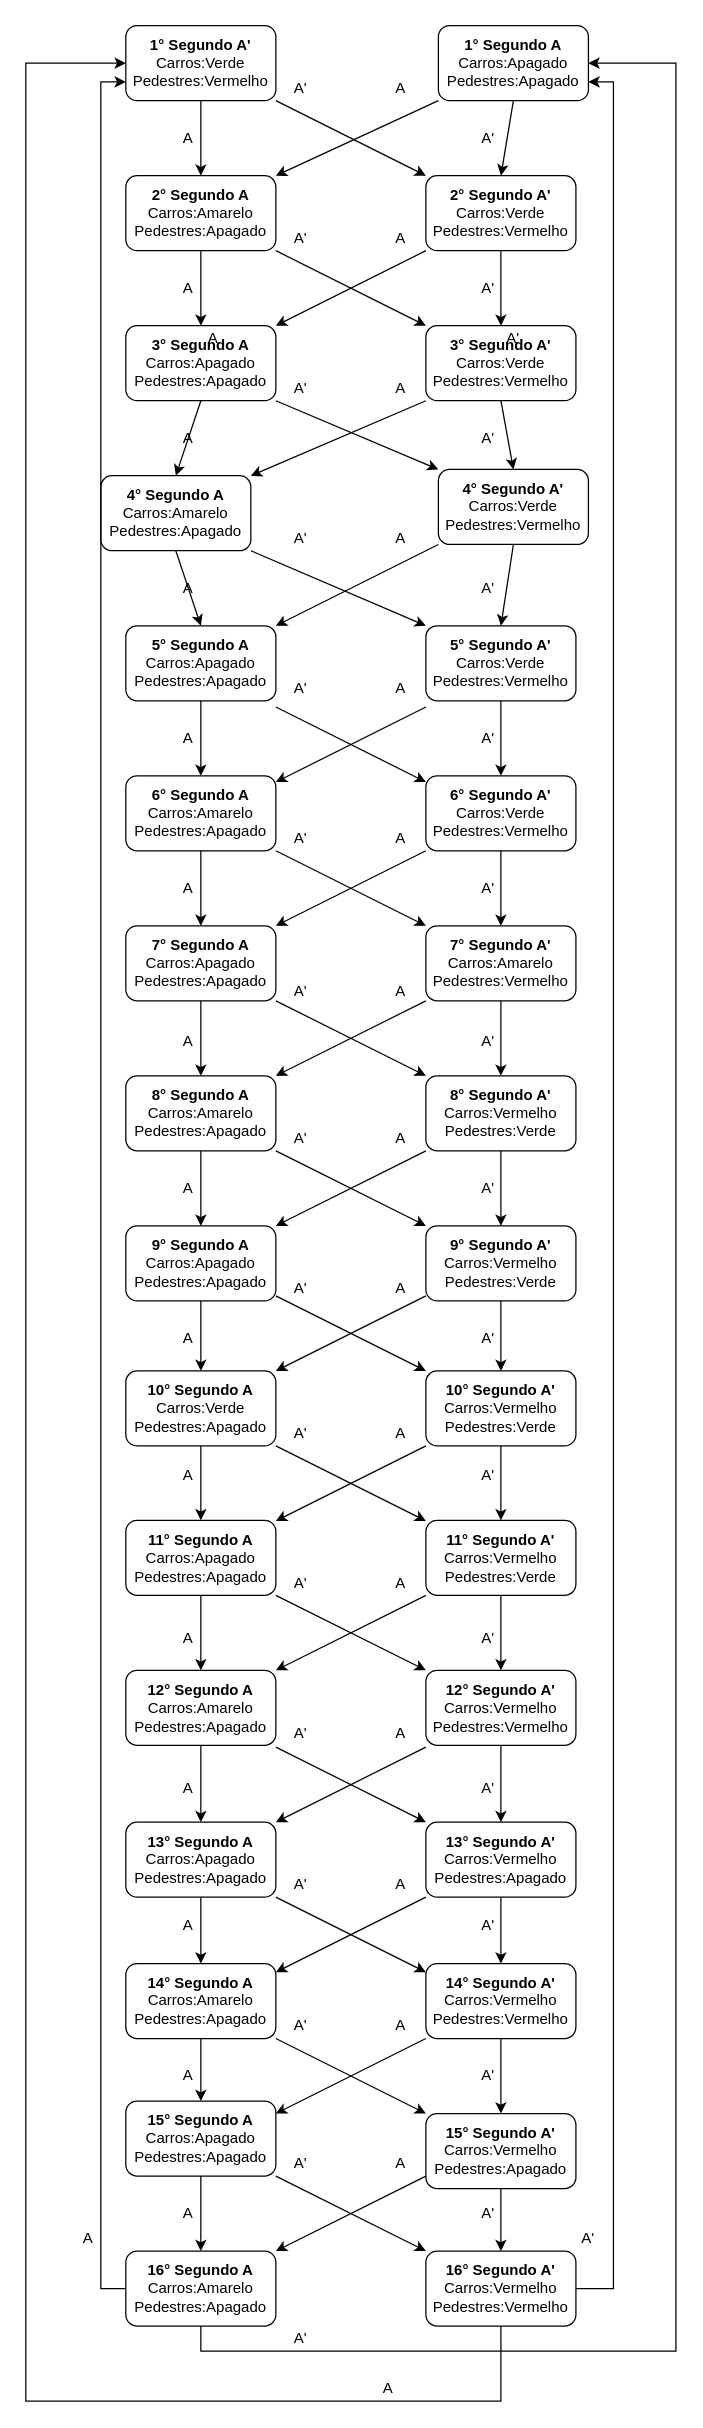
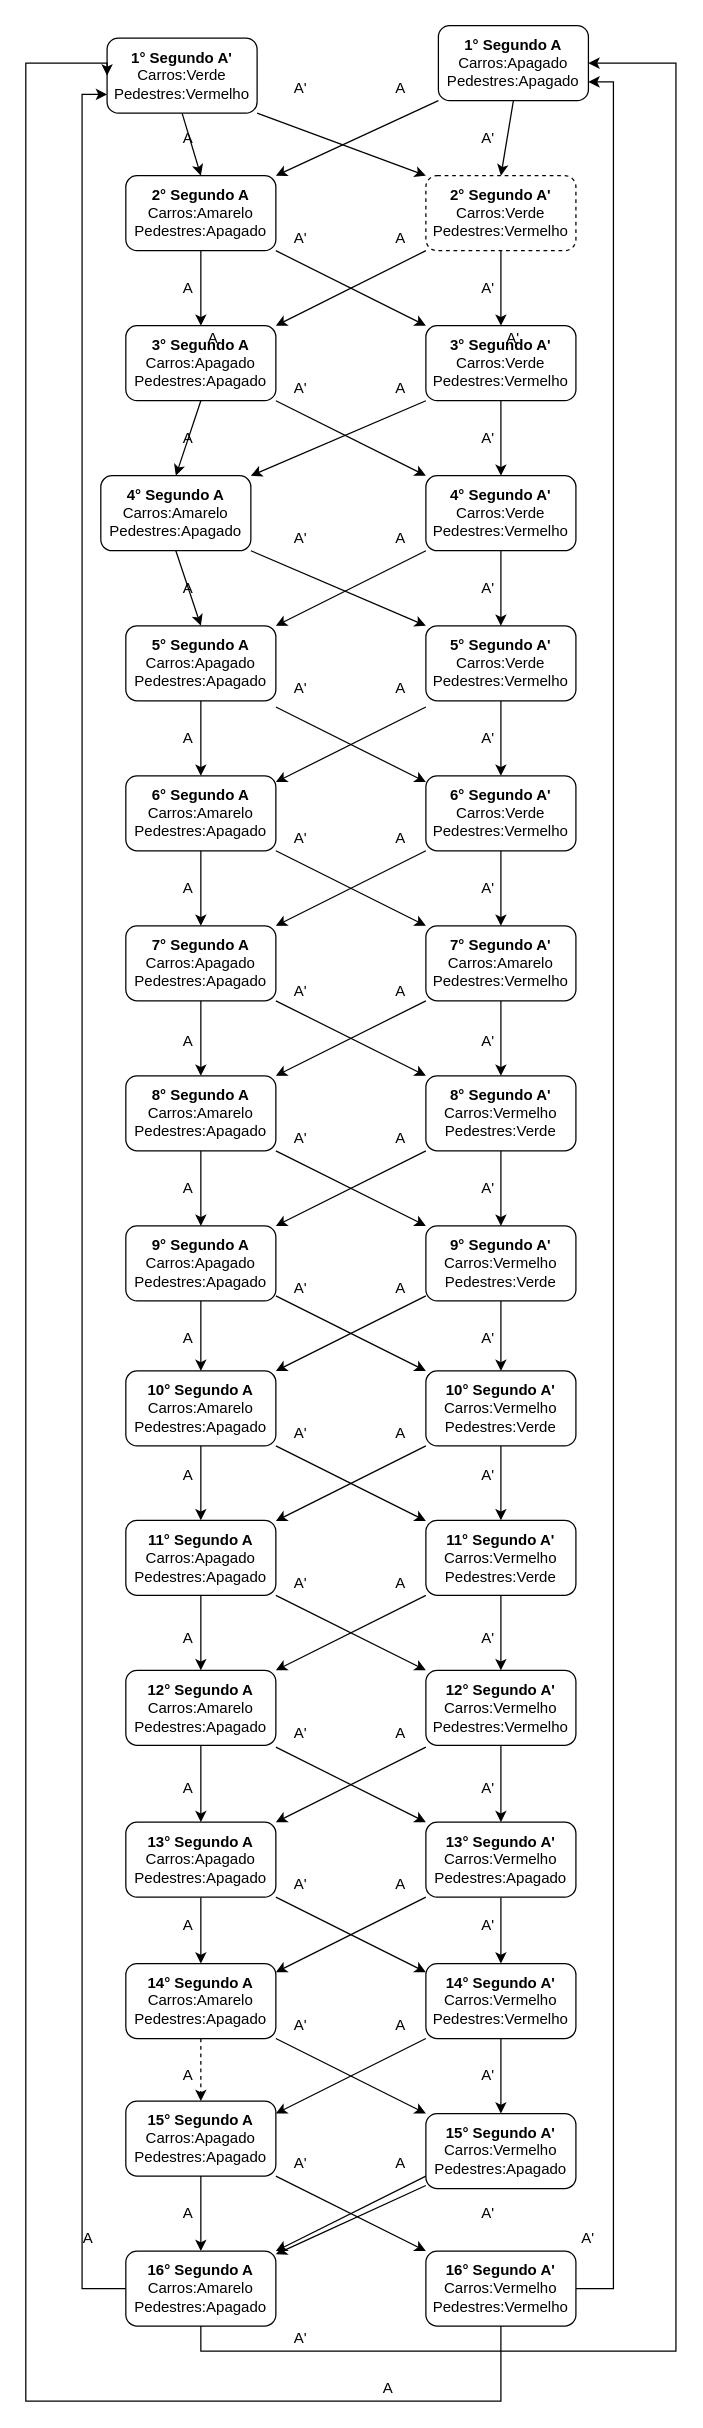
node "1° Segundo A' Carros:Verde Pedestres:Vermelho": moved (201, 63) -> (182, 76)
node "2° Segundo A' Carros:Verde Pedestres:Vermelho": style solid -> dashed
node "4° Segundo A' Carros:Verde Pedestres:Vermelho": moved (513, 507) -> (501, 513)
node "10° Segundo A Carros:Verde Pedestres:Apagado": label "10° Segundo A Carros:Verde Pedestres:Apagado" -> "10° Segundo A Carros:Amarelo Pedestres:Apagado"
edge "14° Segundo A Carros:Amarelo Pedestres:Apagado" -> "15° Segundo A Carros:Apagado Pedestres:Apagado": style solid -> dashed
edge "15° Segundo A' Carros:Vermelho Pedestres:Apagado" -> "16° Segundo A' Carros:Vermelho Pedestres:Vermelho": now "15° Segundo A' Carros:Vermelho Pedestres:Apagado" -> "16° Segundo A Carros:Amarelo Pedestres:Apagado"
